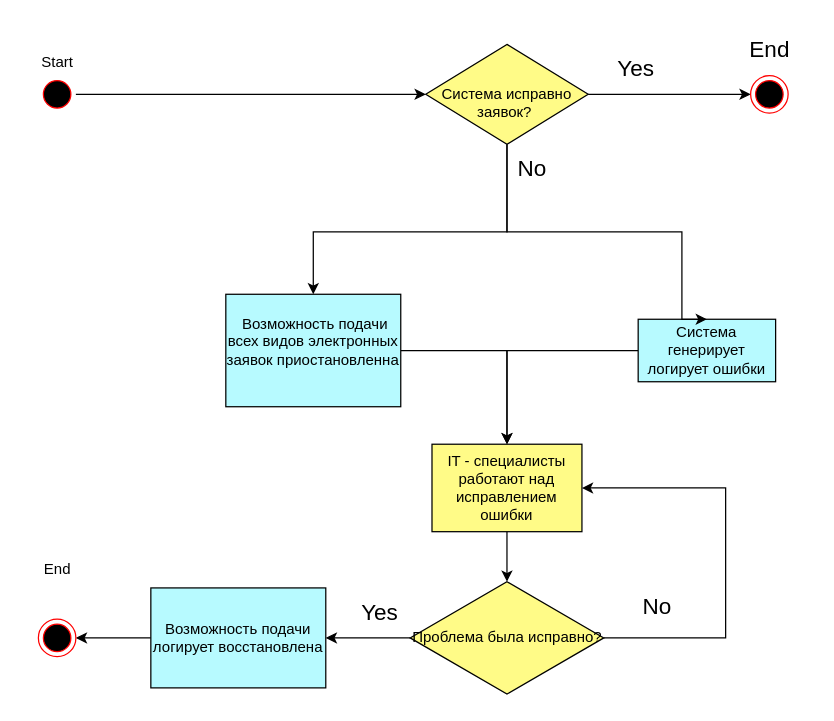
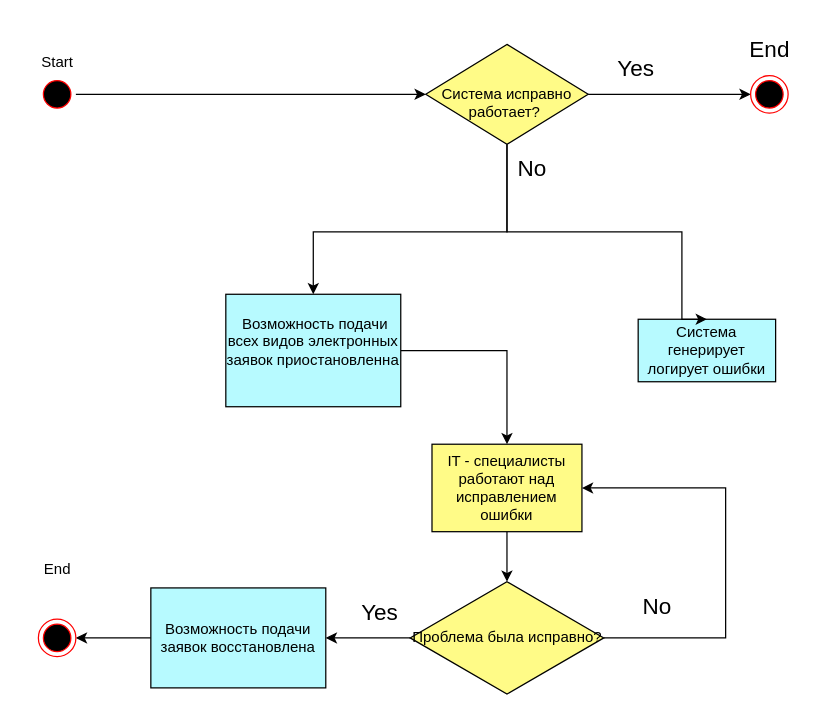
node "Система исправно заявок?": label "Система исправно заявок?" -> "Система исправно работает?"
edge "Система генерирует логирует ошибки" -> "IT - специалисты работают над исправлением ошибки": removed
node "Возможность подачи логирует восстановлена": label "Возможность подачи логирует восстановлена" -> "Возможность подачи заявок восстановлена"
